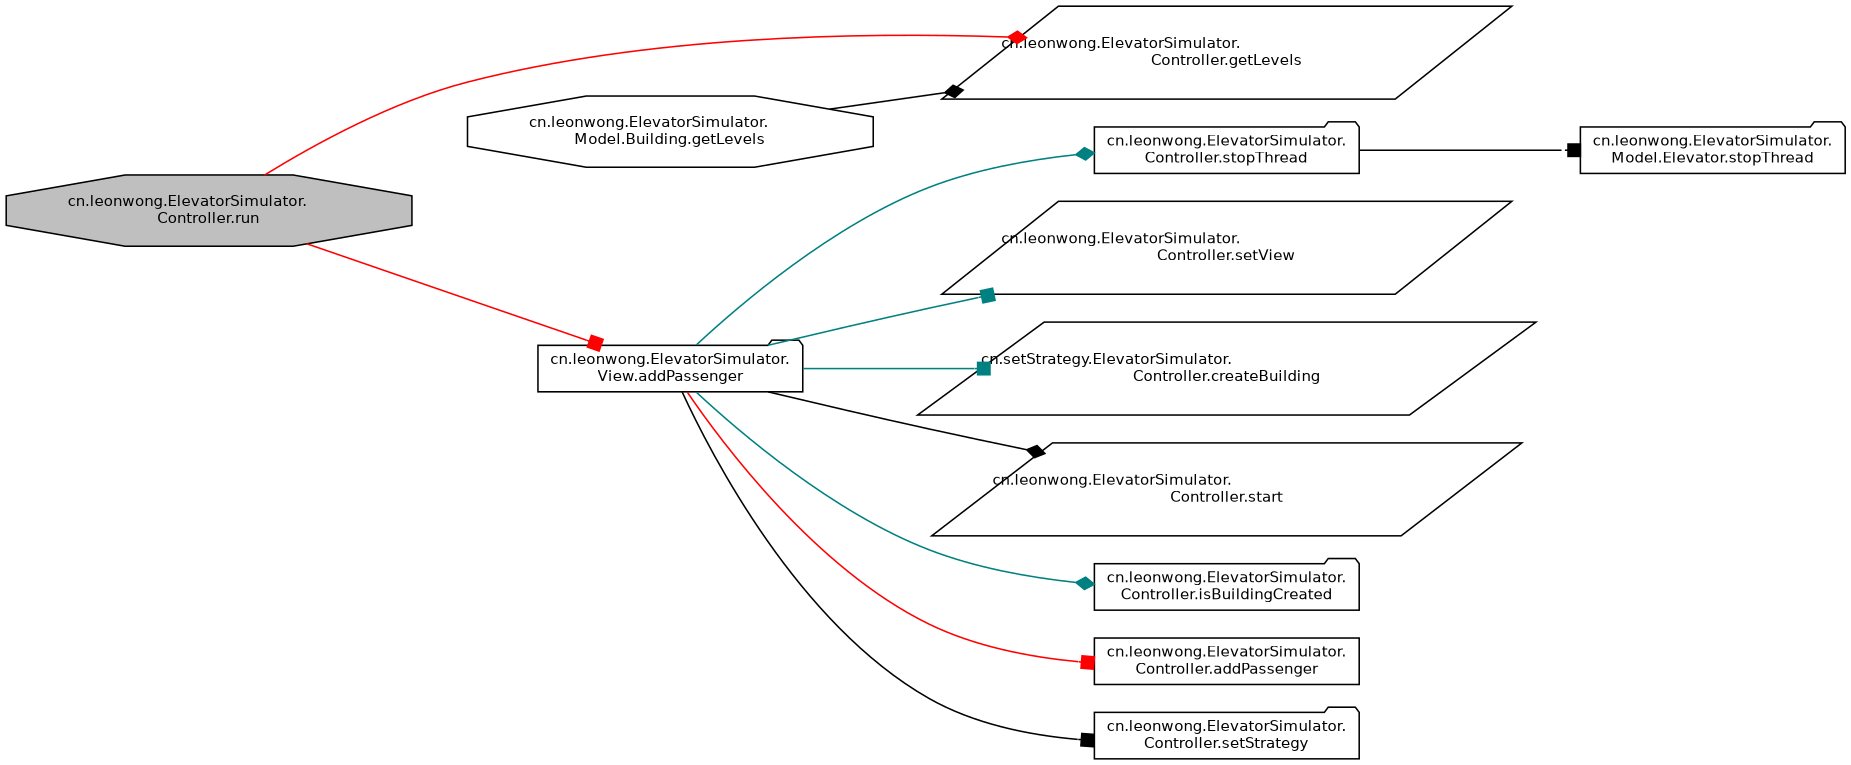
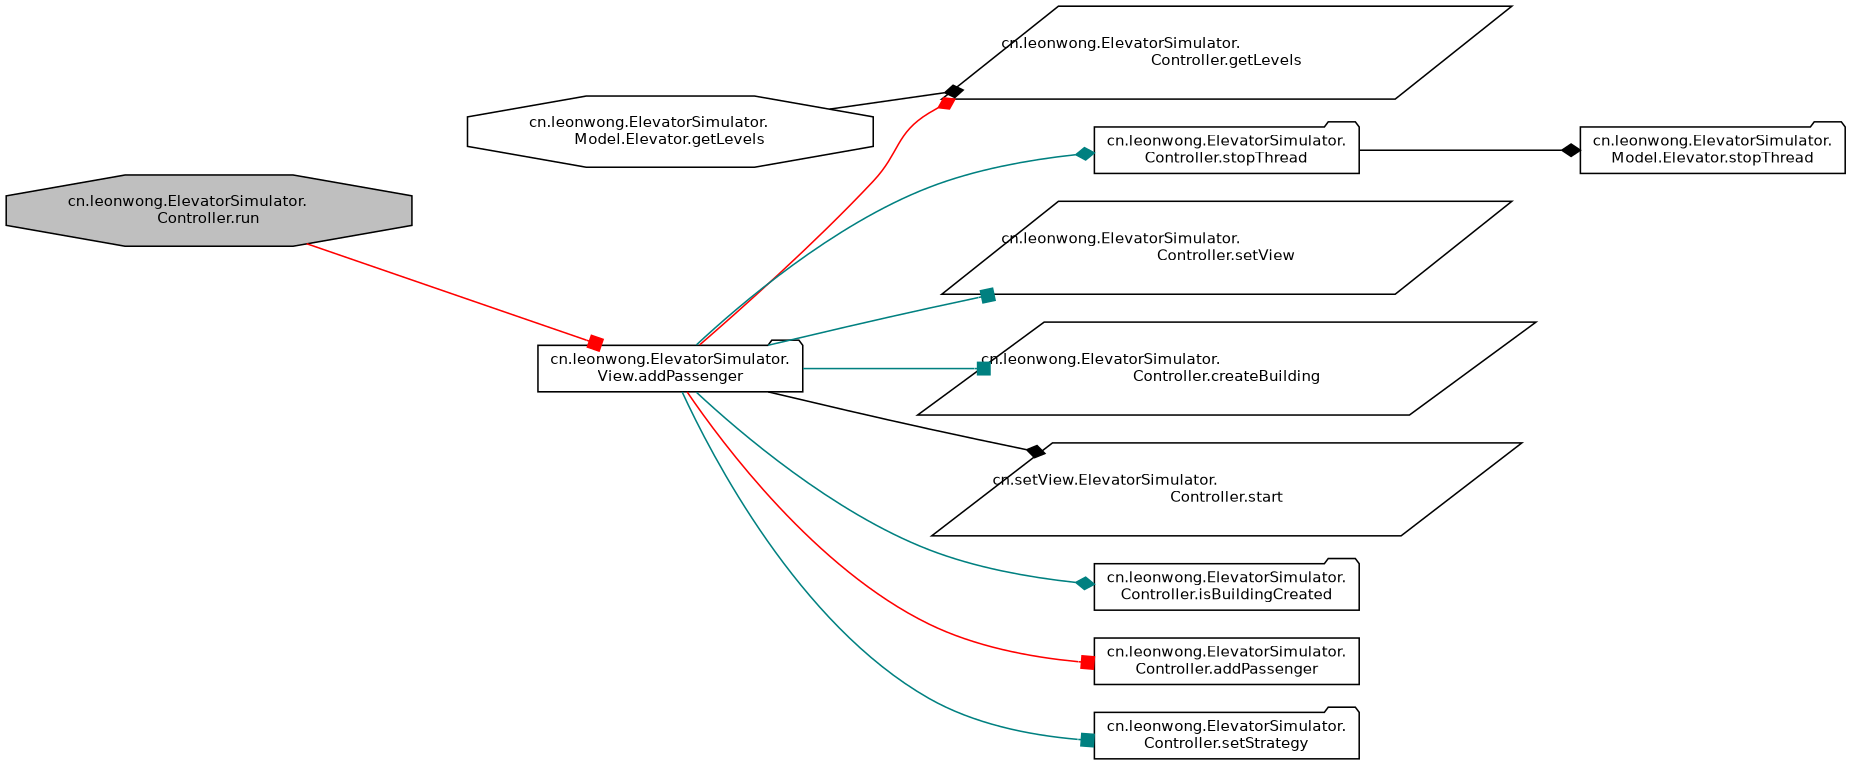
edge "cn.leonwong.ElevatorSimulator. Controller.run" -> "cn.leonwong.ElevatorSimulator. Controller.getLevels": now "cn.leonwong.ElevatorSimulator. View.addPassenger" -> "cn.leonwong.ElevatorSimulator. Controller.getLevels"
node "cn.leonwong.ElevatorSimulator. Model.Building.getLevels": label "cn.leonwong.ElevatorSimulator. Model.Building.getLevels" -> "cn.leonwong.ElevatorSimulator. Model.Elevator.getLevels"
edge "cn.leonwong.ElevatorSimulator. Controller.stopThread" -> "cn.leonwong.ElevatorSimulator. Model.Elevator.stopThread": arrowhead box -> diamond
node "cn.setStrategy.ElevatorSimulator. Controller.createBuilding": label "cn.setStrategy.ElevatorSimulator. Controller.createBuilding" -> "cn.leonwong.ElevatorSimulator. Controller.createBuilding"
node "cn.leonwong.ElevatorSimulator. Controller.start": label "cn.leonwong.ElevatorSimulator. Controller.start" -> "cn.setView.ElevatorSimulator. Controller.start"
edge "cn.leonwong.ElevatorSimulator. View.addPassenger" -> "cn.leonwong.ElevatorSimulator. Controller.setStrategy": color black -> teal
